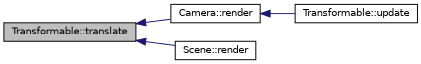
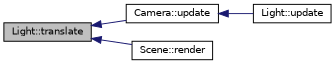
node "Camera::render": label "Camera::render" -> "Camera::update"
node "Transformable::update": label "Transformable::update" -> "Light::update"
node "Transformable::translate": label "Transformable::translate" -> "Light::translate"
